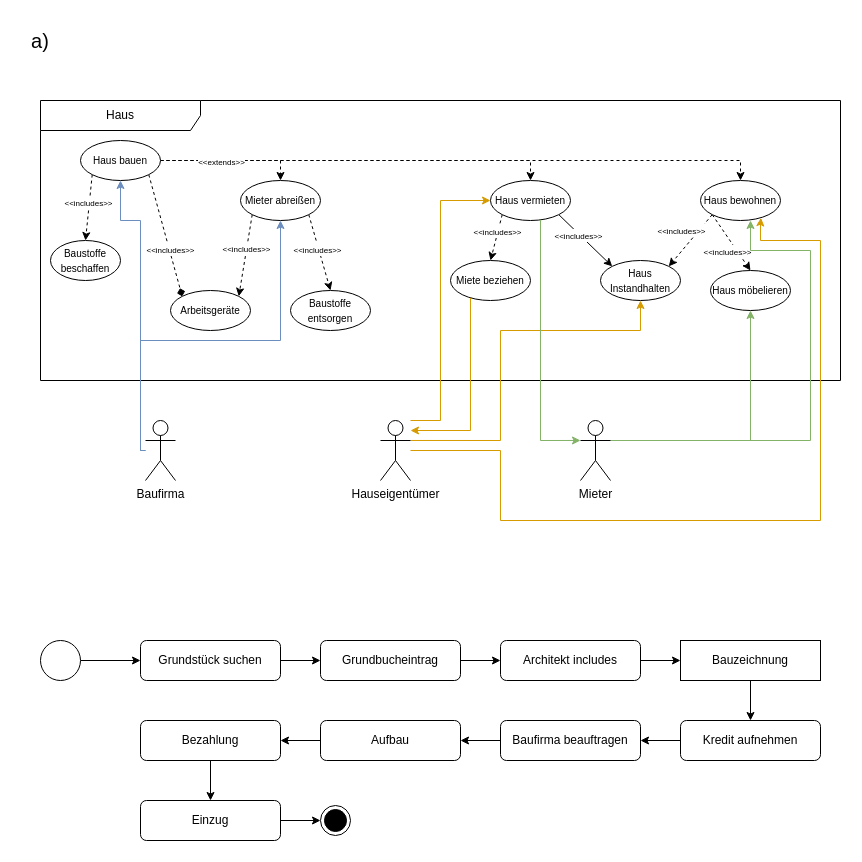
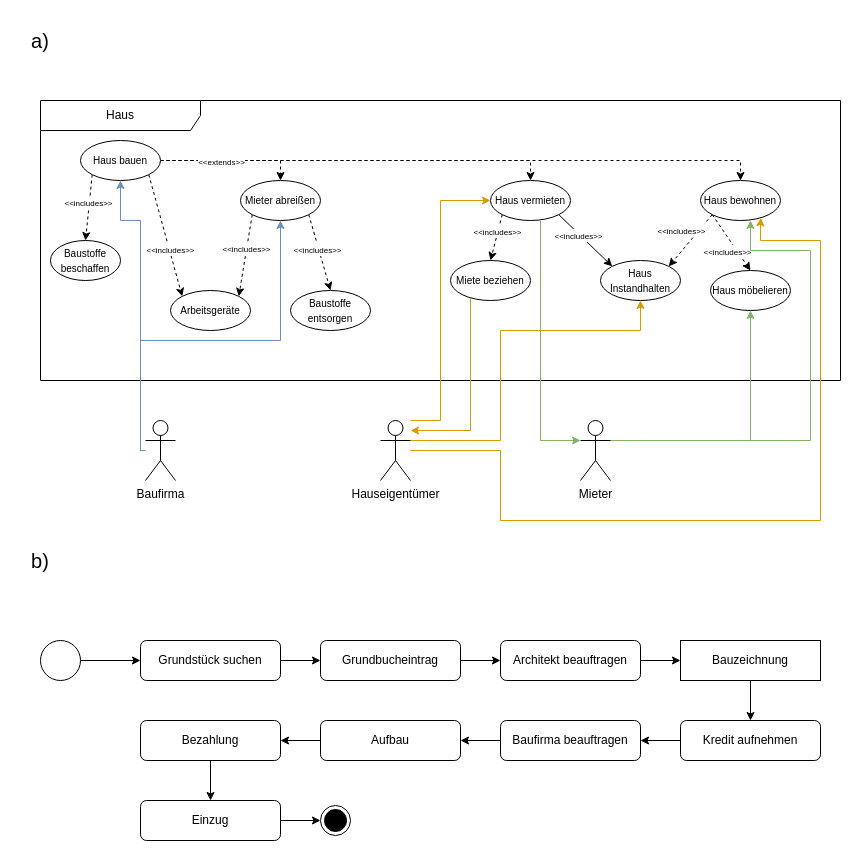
edge "Haus bauen" -> "Arbeitsgeräte": arrowhead diamond -> classic
node "b)": added
node "Architekt includes": label "Architekt includes" -> "Architekt beauftragen"
